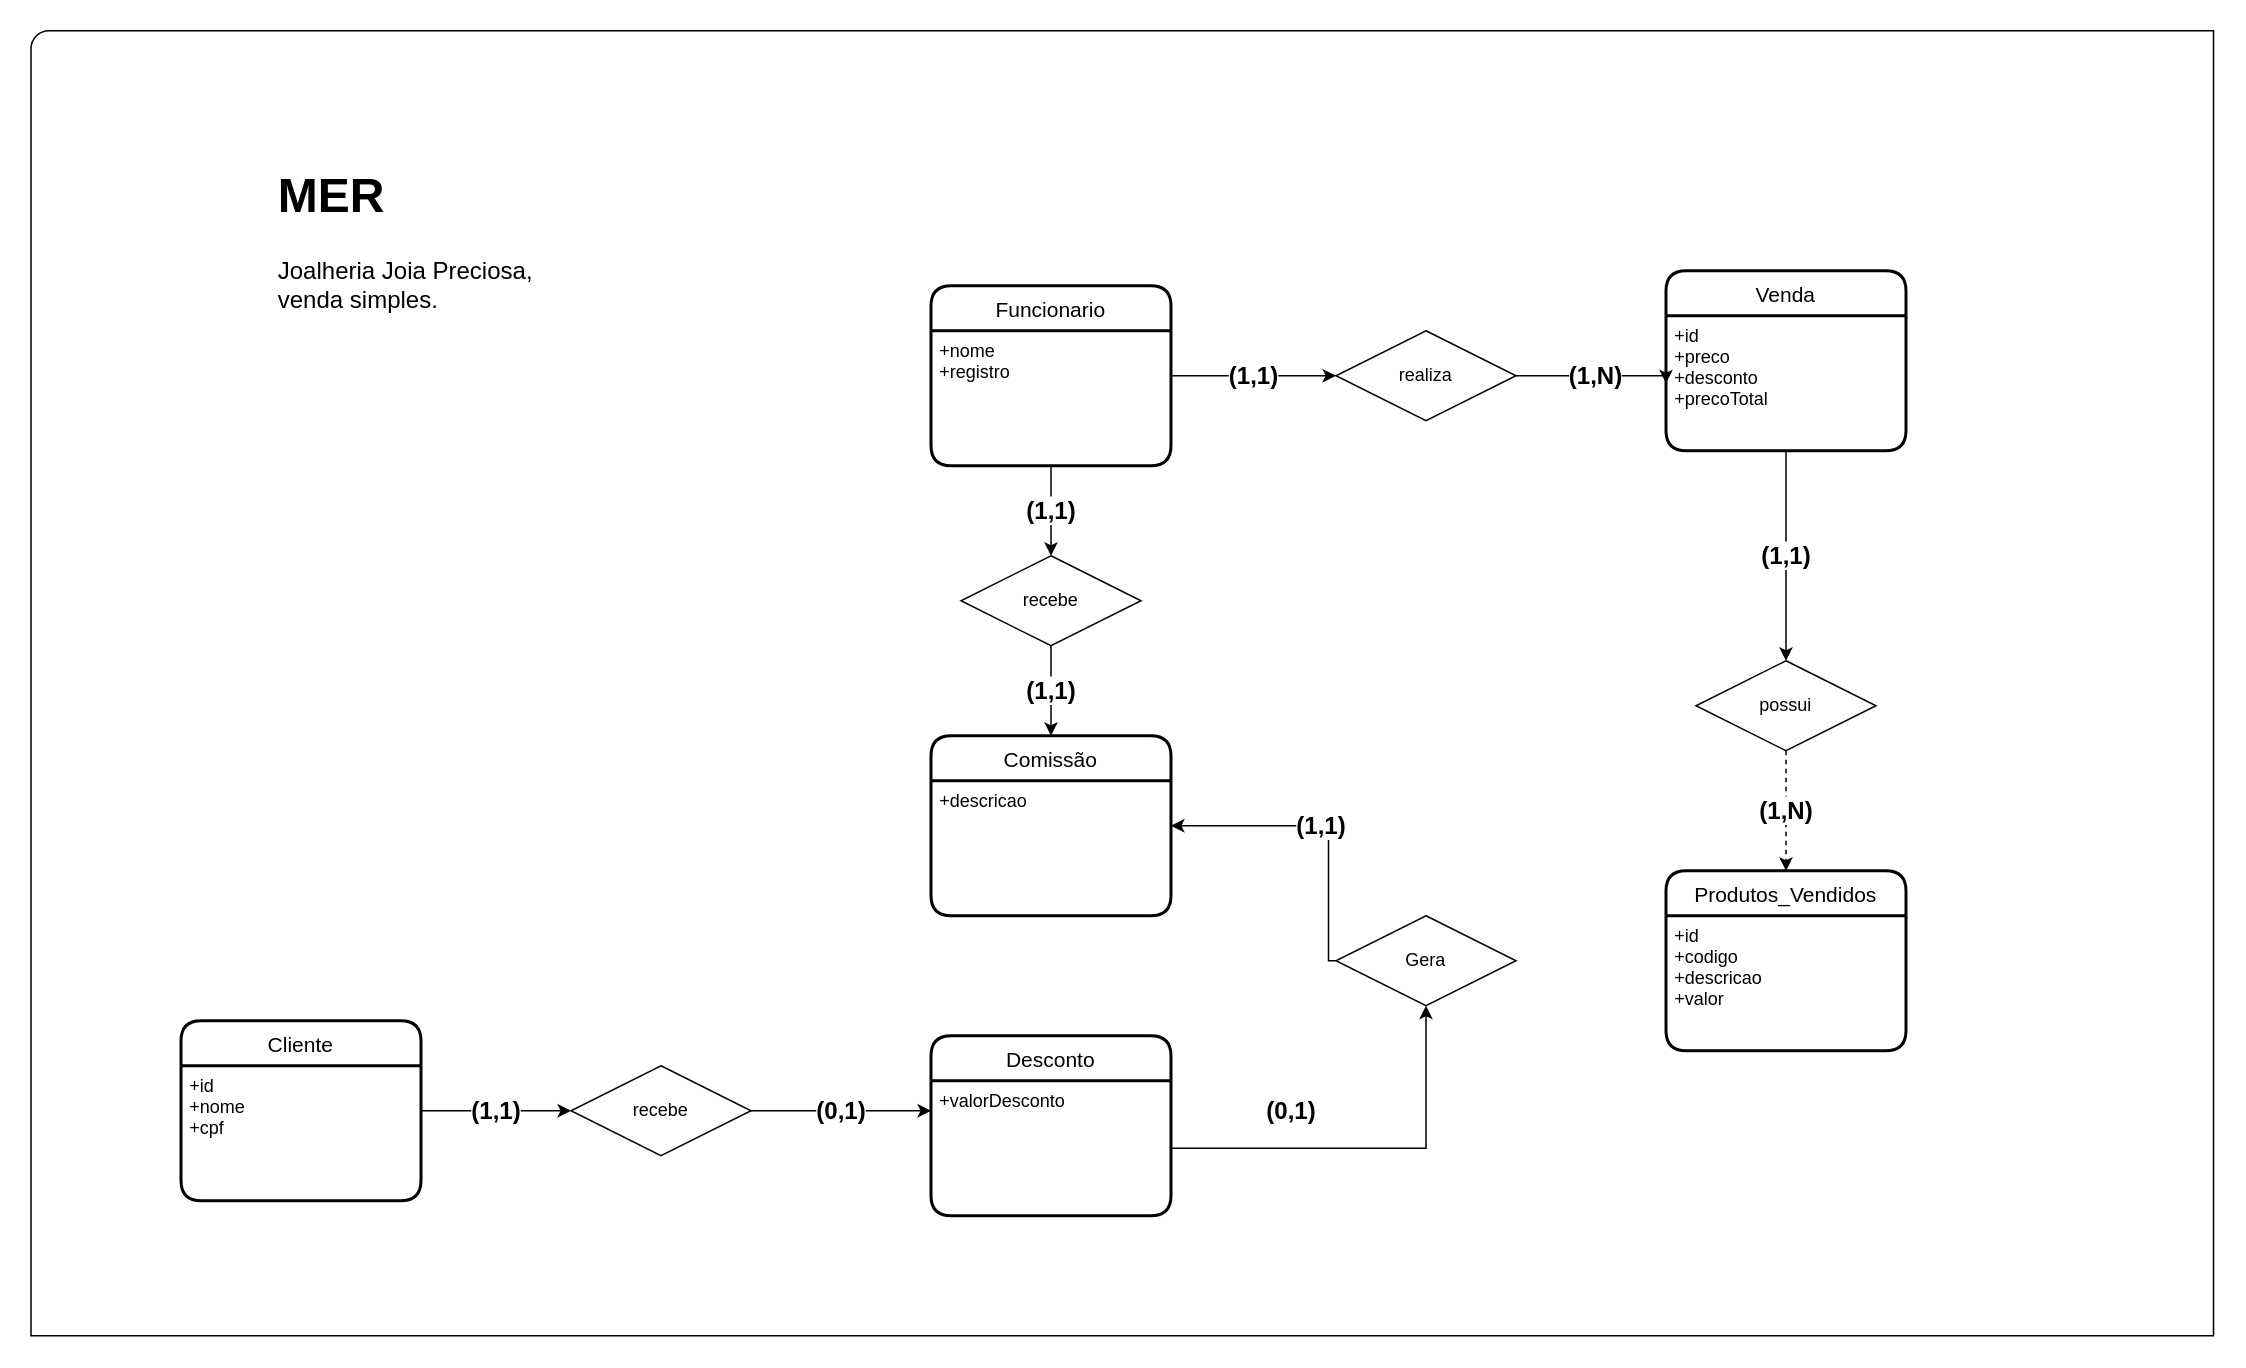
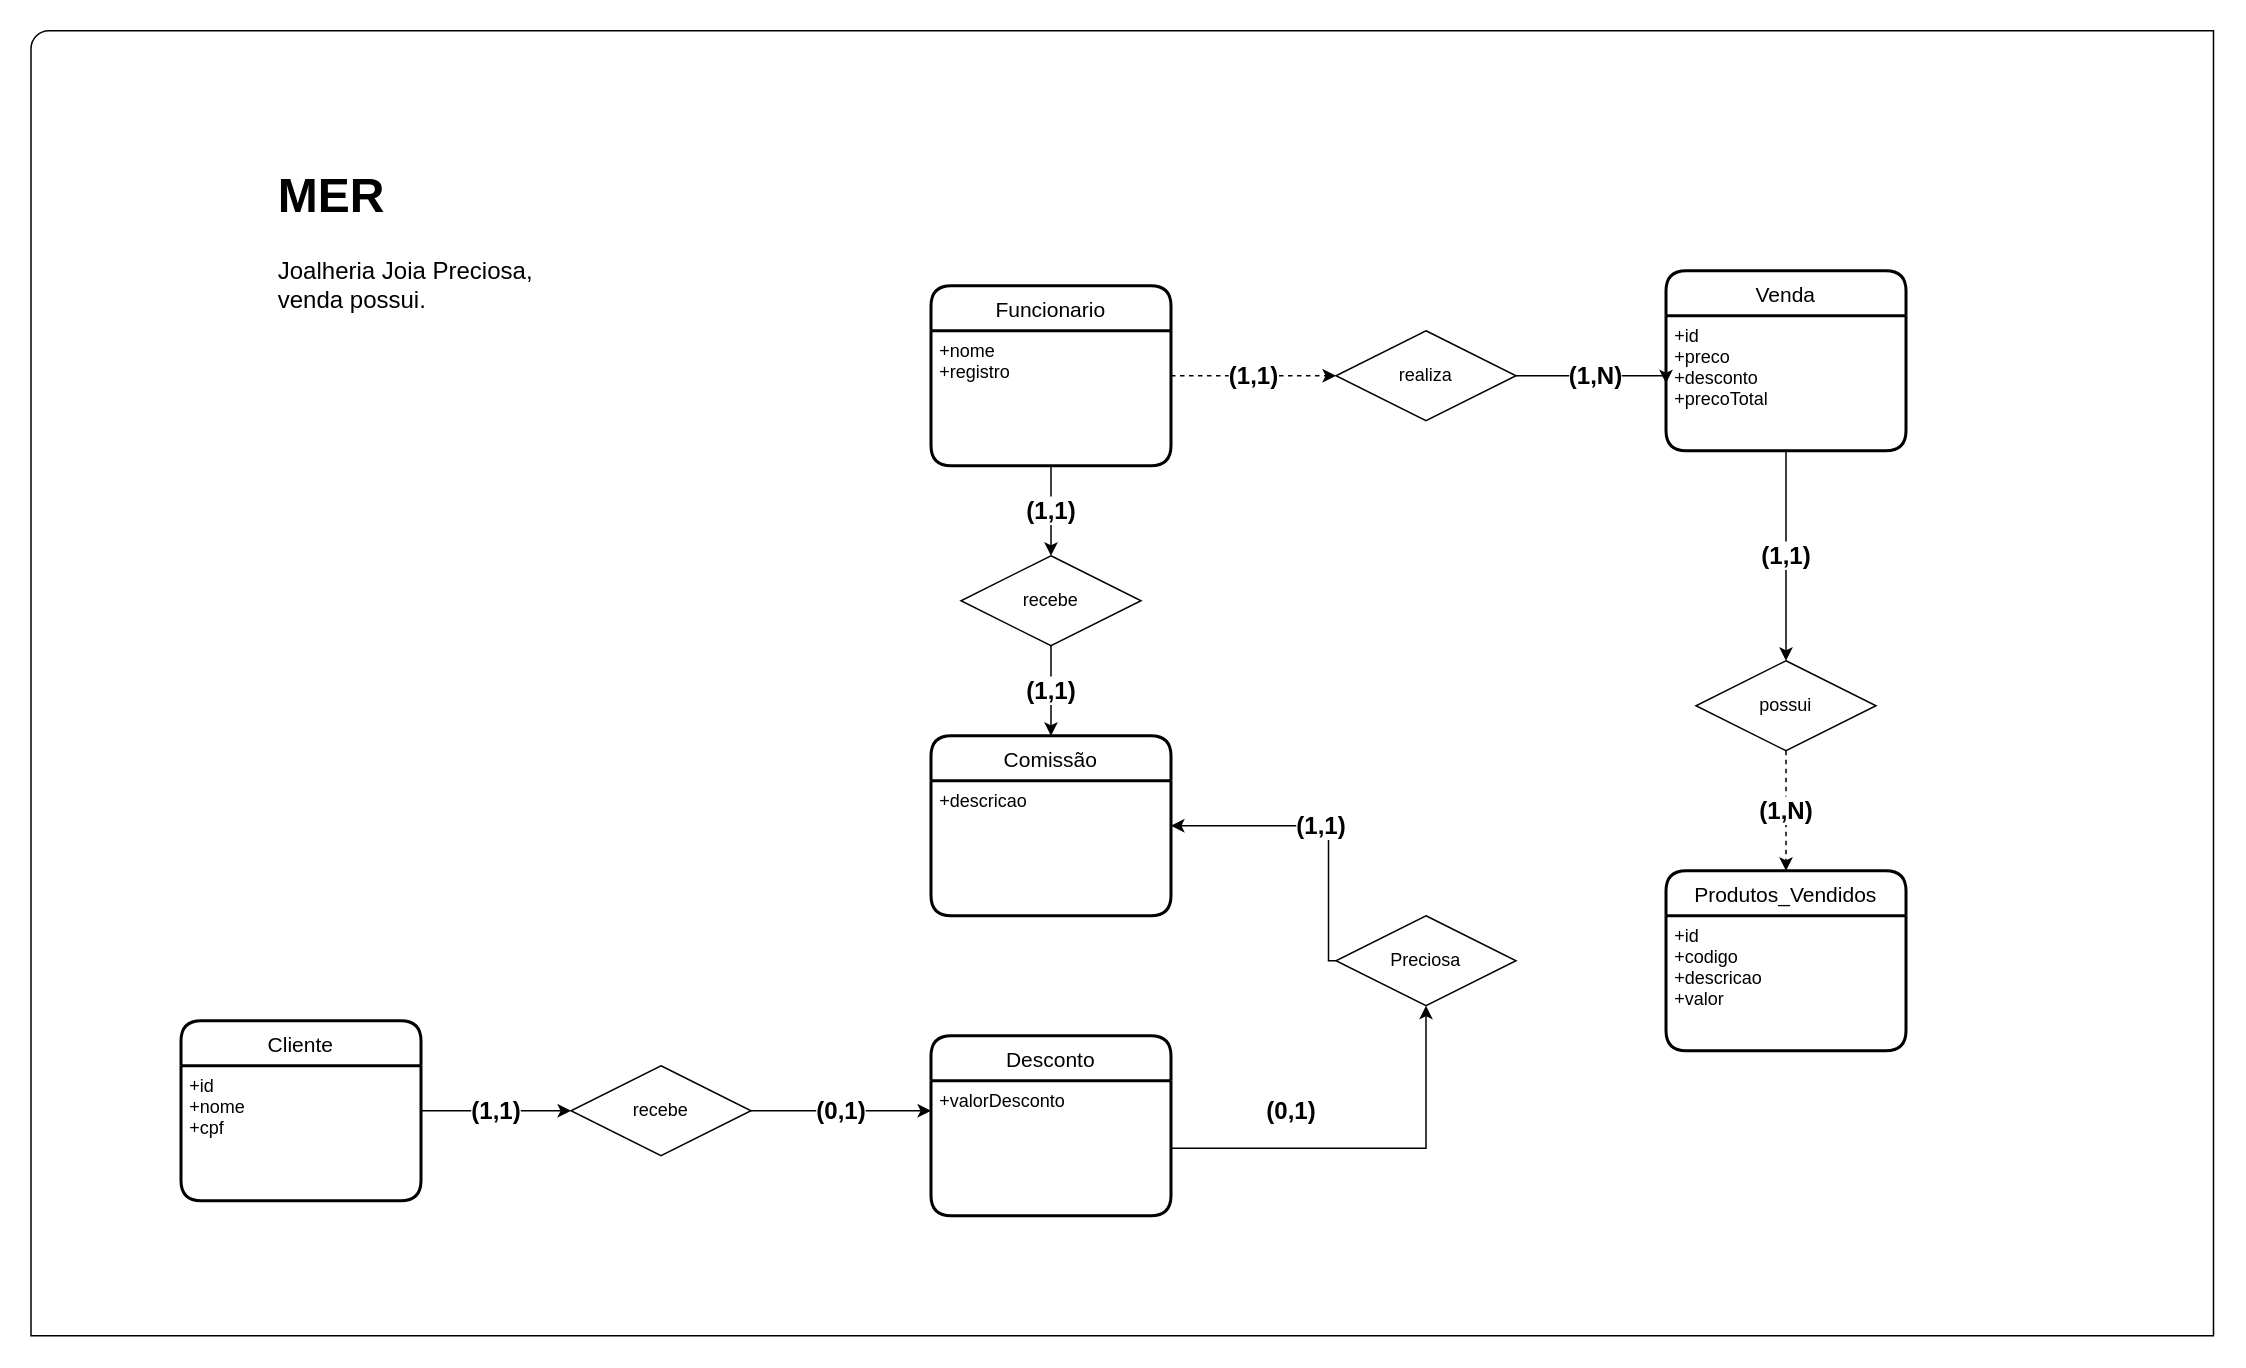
node "MERJoalheria Joia Preciosa, venda simples.": label "MERJoalheria Joia Preciosa, venda simples." -> "MERJoalheria Joia Preciosa, venda possui."
edge "Funcionario" -> "realiza": style solid -> dashed
node "Gera": label "Gera" -> "Preciosa"
